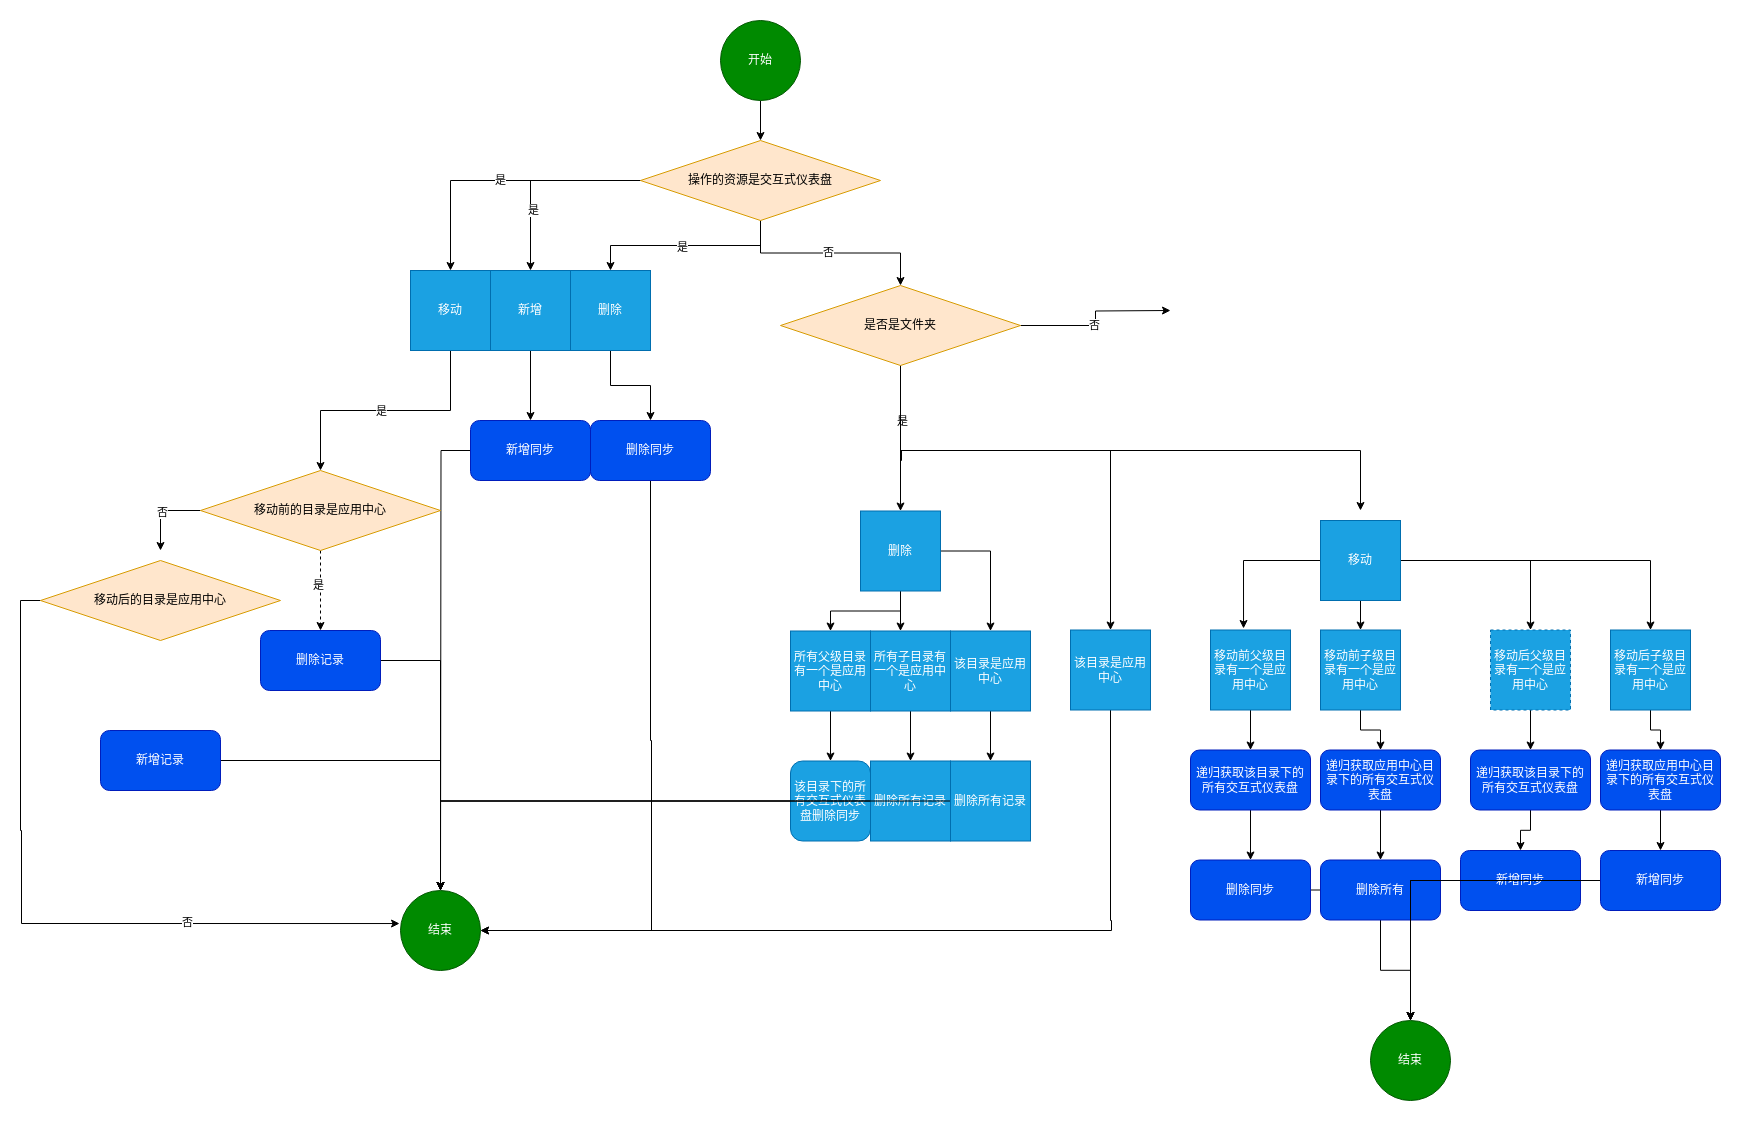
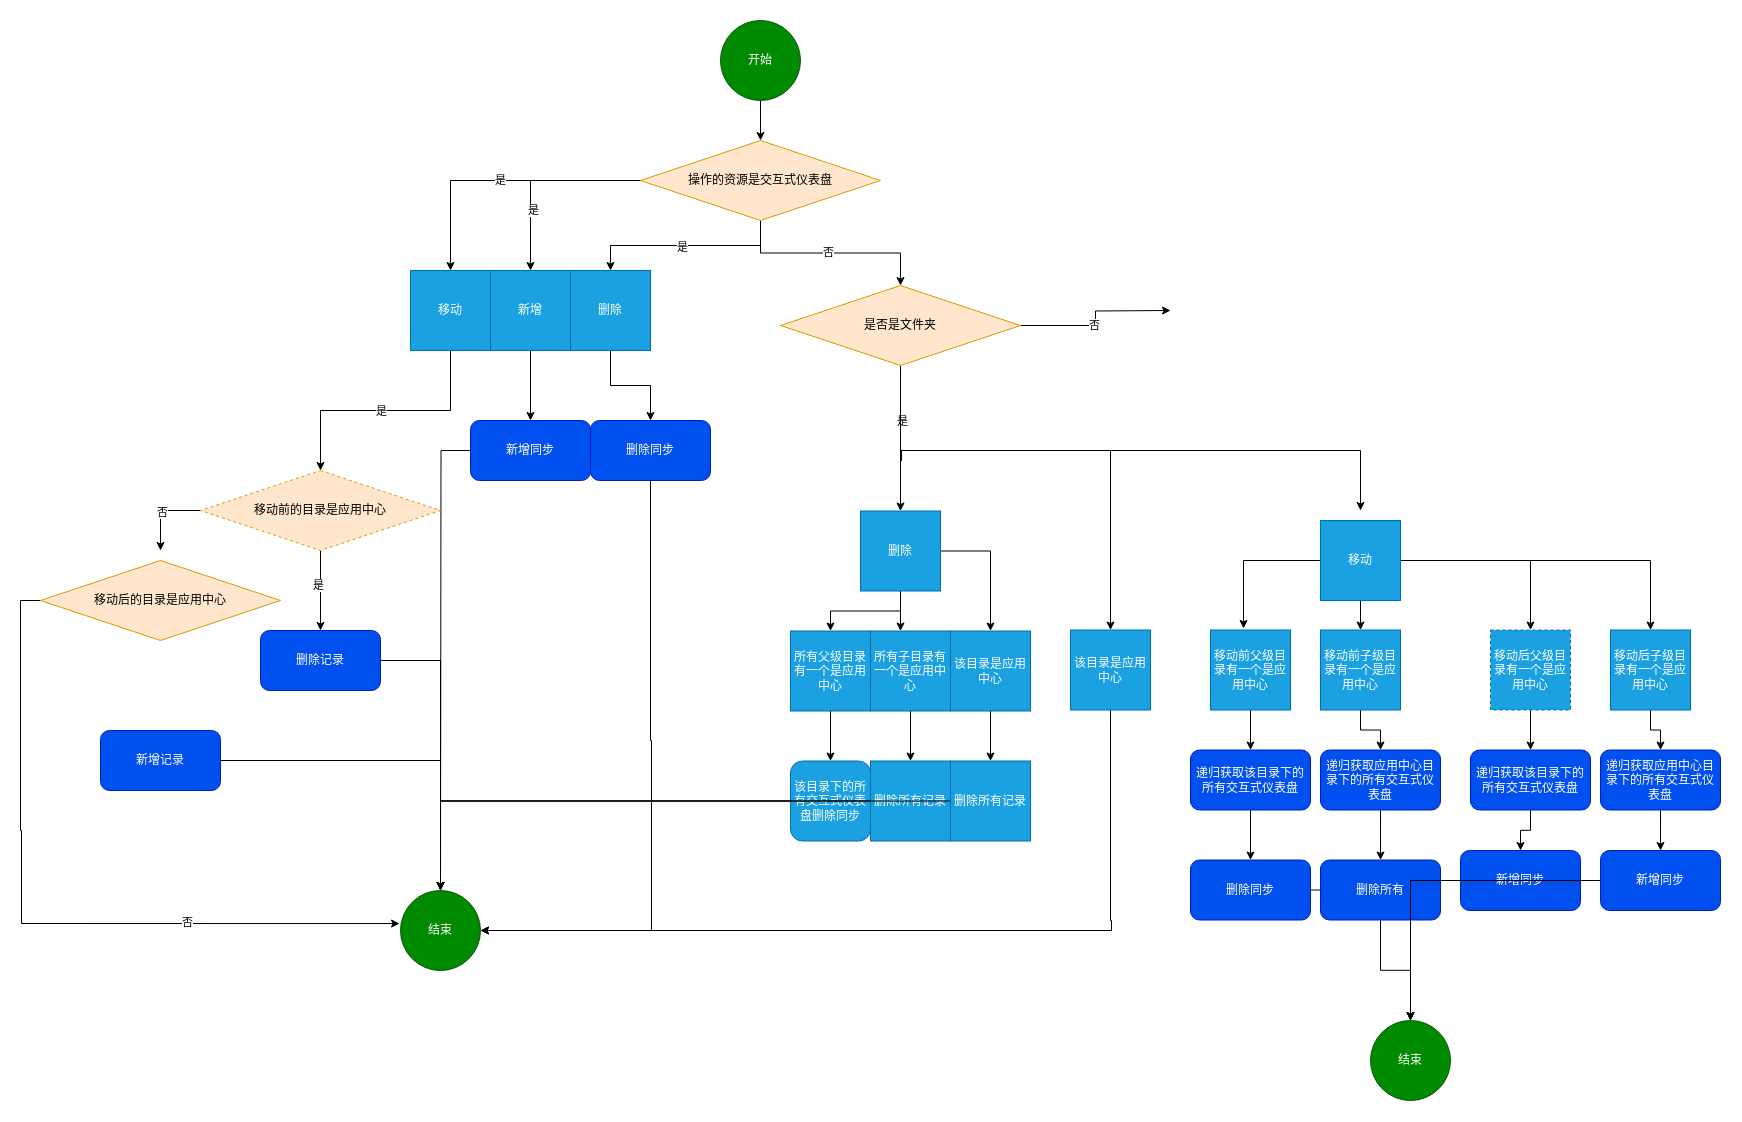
node "移动前的目录是应用中心": style solid -> dashed
edge "移动前的目录是应用中心" -> "删除记录": style dashed -> solid
